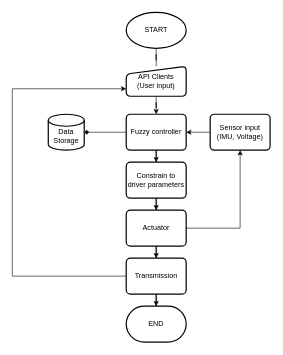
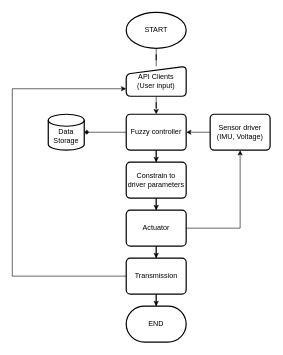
node "Sensor input (IMU, Voltage)": label "Sensor input (IMU, Voltage)" -> "Sensor driver (IMU, Voltage)"
